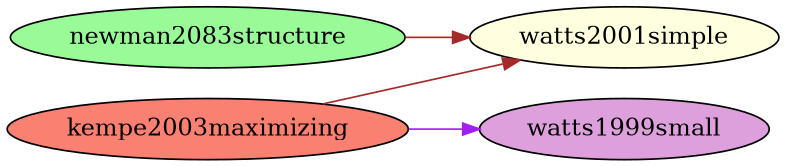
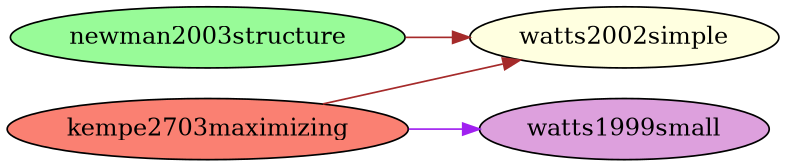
node "newman2083structure": label "newman2083structure" -> "newman2003structure"
node "watts2001simple": label "watts2001simple" -> "watts2002simple"
node "kempe2003maximizing": label "kempe2003maximizing" -> "kempe2703maximizing"
